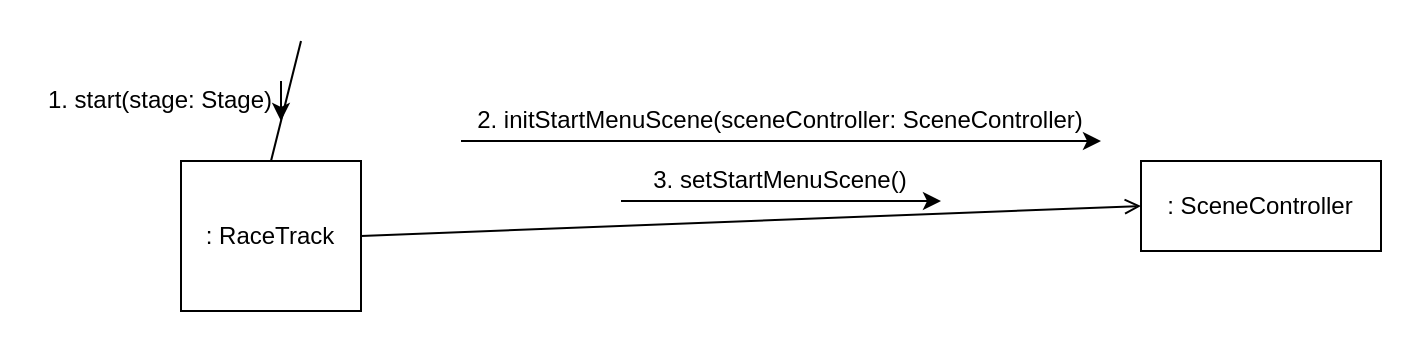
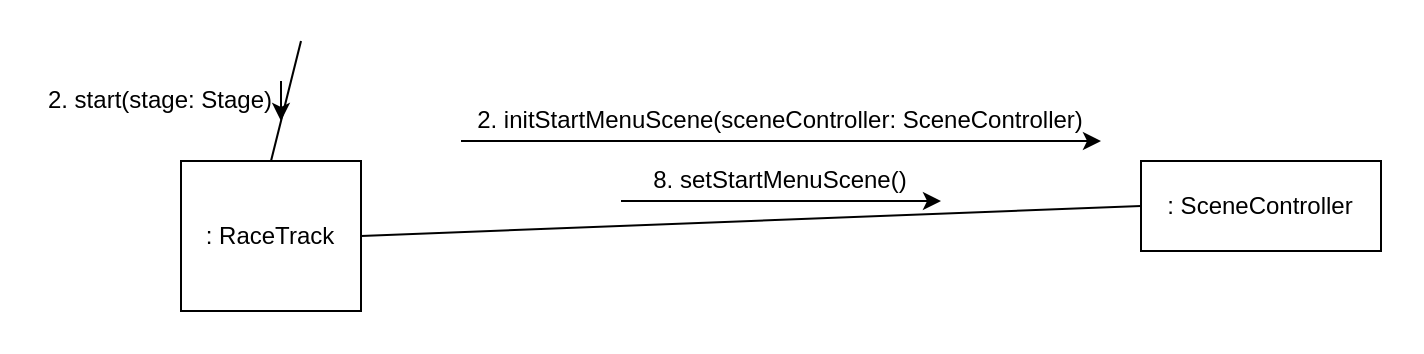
node "1. start(stage: Stage)": label "1. start(stage: Stage)" -> "2. start(stage: Stage)"
node "3. setStartMenuScene()": label "3. setStartMenuScene()" -> "8. setStartMenuScene()"
edge ": RaceTrack" -> ": SceneController": arrowhead open -> none
